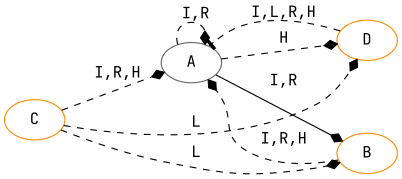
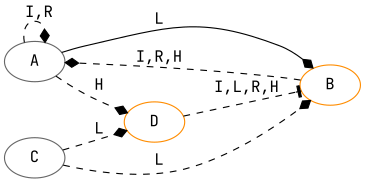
edge "D" -> "A": now "D" -> "B"
edge "A" -> "B": label " I,R" -> " L"
edge "C" -> "A": removed, label "I,R,H"
node "C": color darkorange -> gray40
